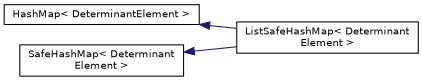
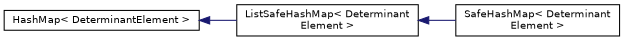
edge "ListSafeHashMap< Determinant Element >" -> "SafeHashMap< Determinant Element >": reversed
